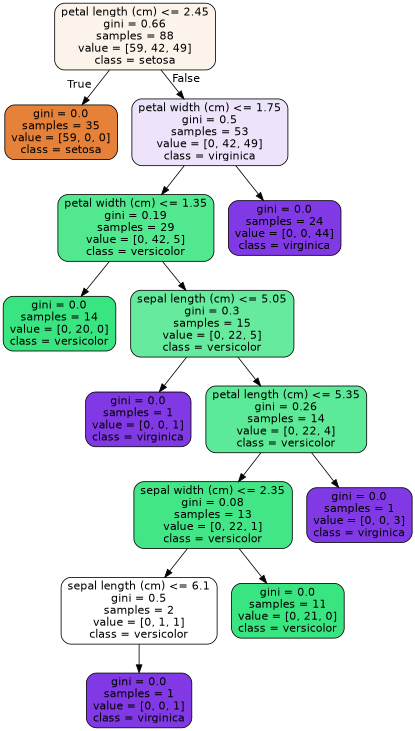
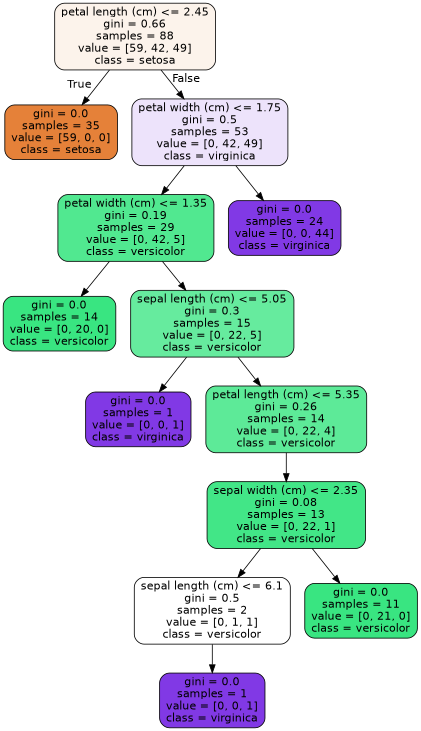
node "gini = 0.0 samples = 1 value = [0, 0, 3] class = virginica": removed
